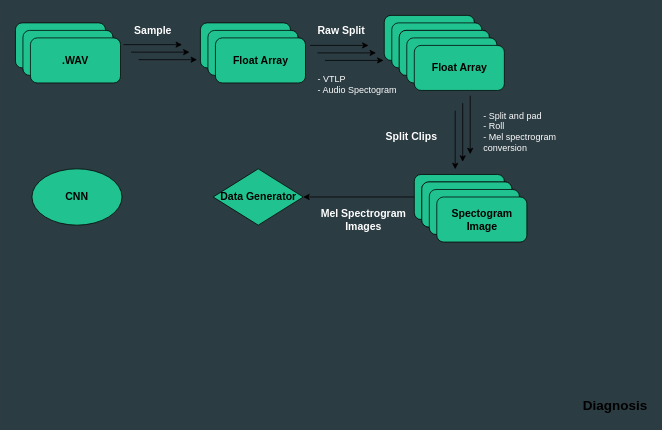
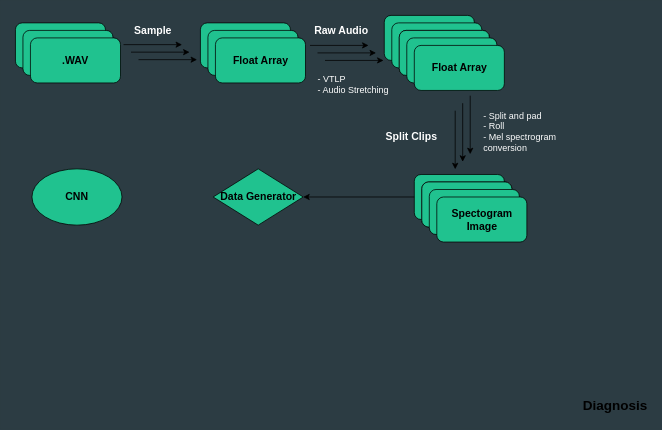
node "Raw Split": label "Raw Split" -> "Raw Audio"
node "- VTLP - Audio Spectogram": label "- VTLP - Audio Spectogram" -> "- VTLP - Audio Stretching"
node "Mel Spectrogram Images": removed
